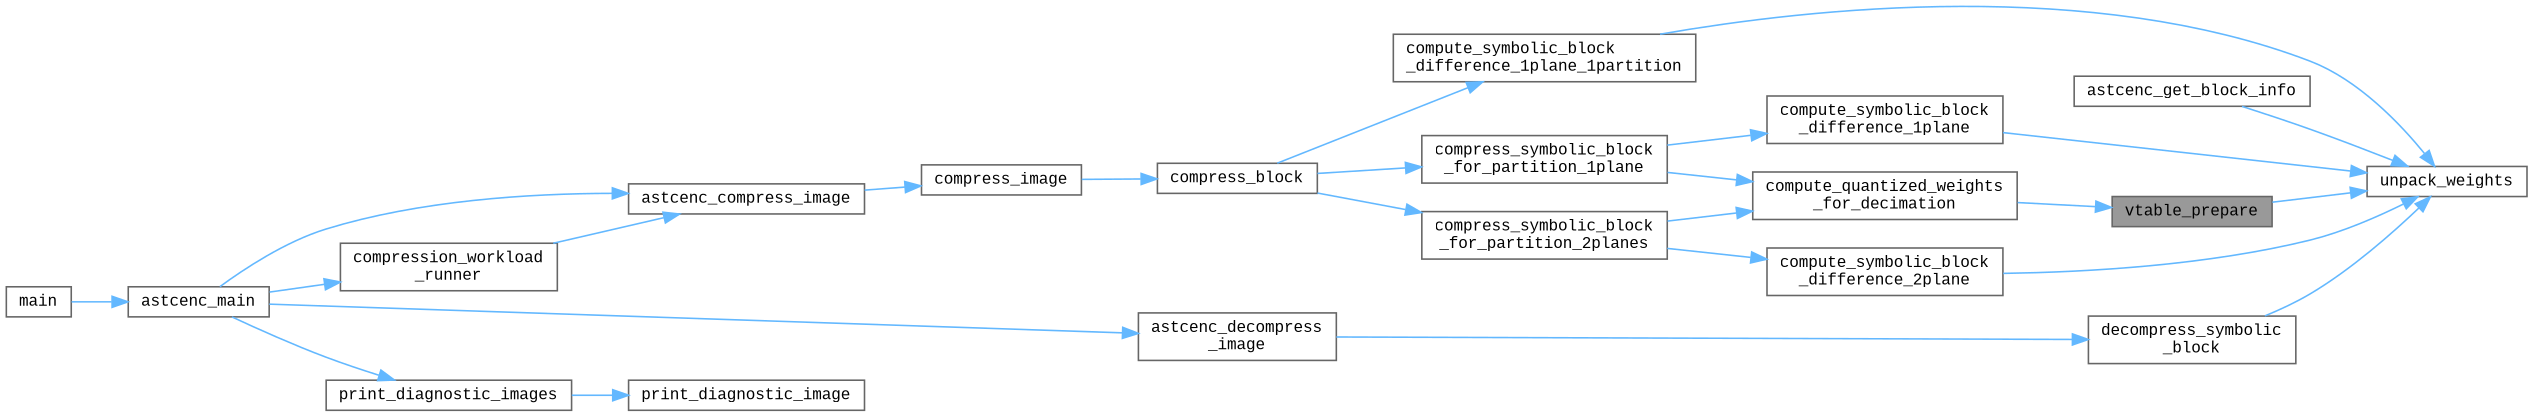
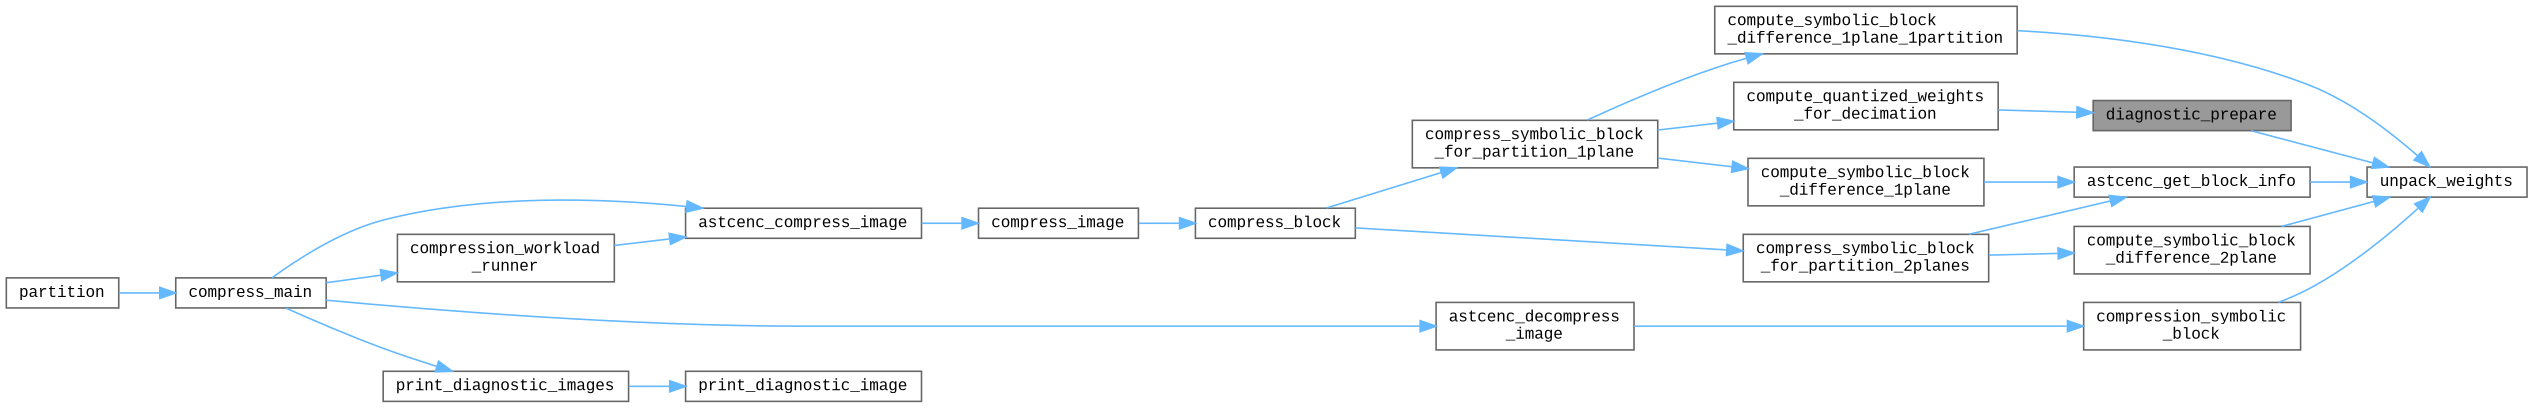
edge "compress_block" -> "compute_symbolic_block _difference_1plane_1partition": now "compress_symbolic_block _for_partition_1plane" -> "compute_symbolic_block _difference_1plane_1partition"
edge "compute_symbolic_block _difference_1plane" -> "unpack_weights": now "compute_symbolic_block _difference_1plane" -> "astcenc_get_block_info"
node "vtable_prepare": label "vtable_prepare" -> "diagnostic_prepare"
edge "compress_symbolic_block _for_partition_2planes" -> "compute_quantized_weights _for_decimation": now "compress_symbolic_block _for_partition_2planes" -> "astcenc_get_block_info"
node "main": label "main" -> "partition"
node "astcenc_main": label "astcenc_main" -> "compress_main"
node "decompress_symbolic _block": label "decompress_symbolic _block" -> "compression_symbolic _block"
